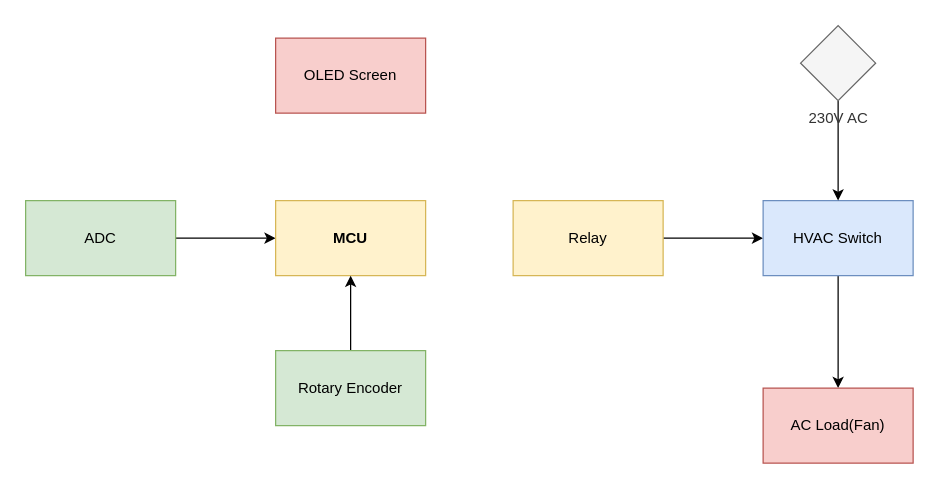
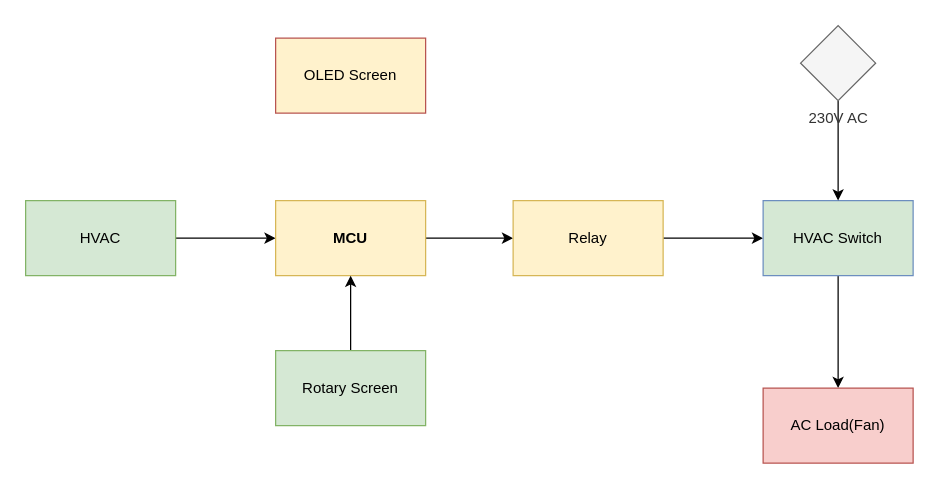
node "OLED Screen": fillcolor #f8cecc -> #fff2cc
node "ADC": label "ADC" -> "HVAC"
edge "MCU" -> "Relay": added
node "HVAC Switch": fillcolor #dae8fc -> #d5e8d4
node "Rotary Encoder": label "Rotary Encoder" -> "Rotary Screen"
